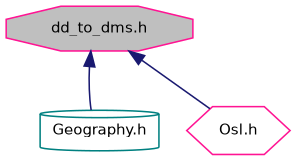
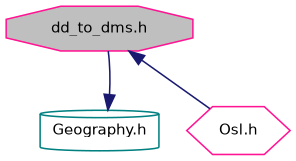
edge "Geography.h" -> "dd_to_dms.h": reversed
